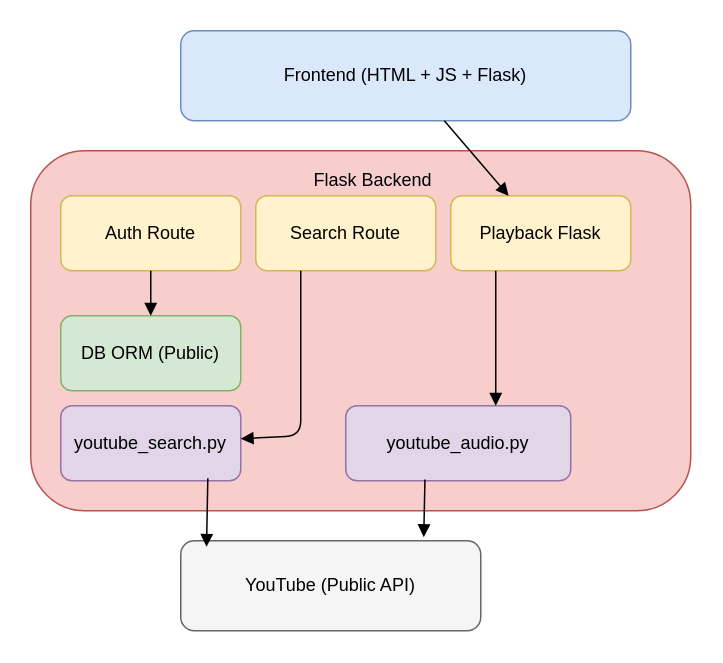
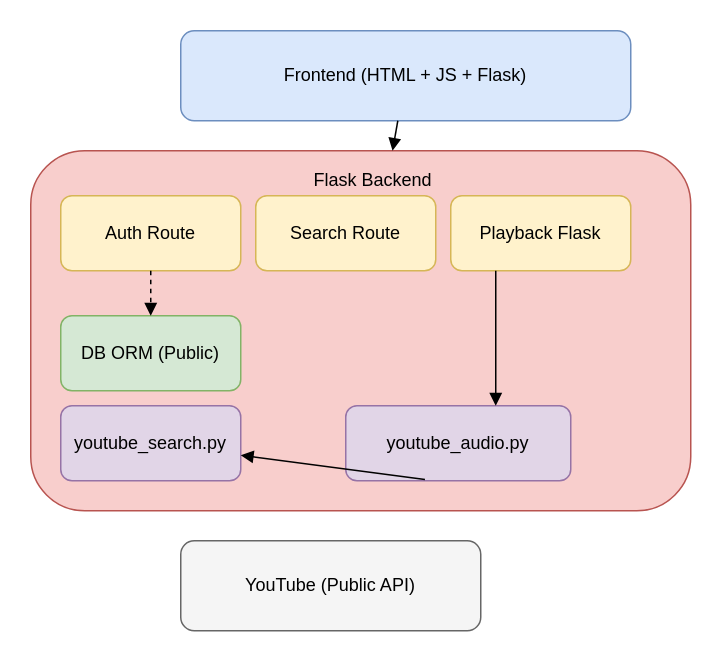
edge "Frontend (HTML + JS + Flask)" -> "Playback Flask": now "Frontend (HTML + JS + Flask)" -> "Flask Backend"
edge "Auth Route" -> "DB ORM (Public)": style solid -> dashed
edge "Search Route" -> "youtube_search.py": removed
edge "youtube_audio.py" -> "YouTube (Public API)": now "youtube_audio.py" -> "youtube_search.py"
edge "youtube_search.py" -> "YouTube (Public API)": removed
